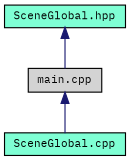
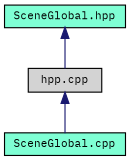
node "main.cpp": label "main.cpp" -> "hpp.cpp"
